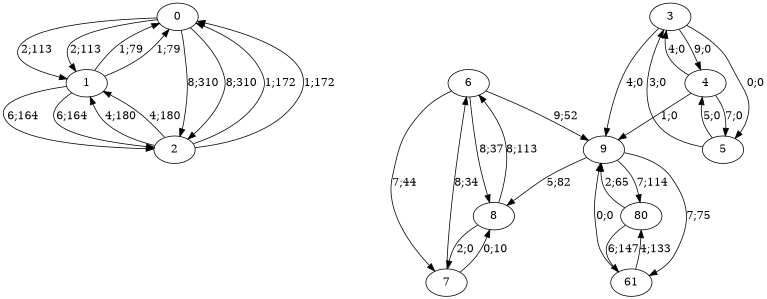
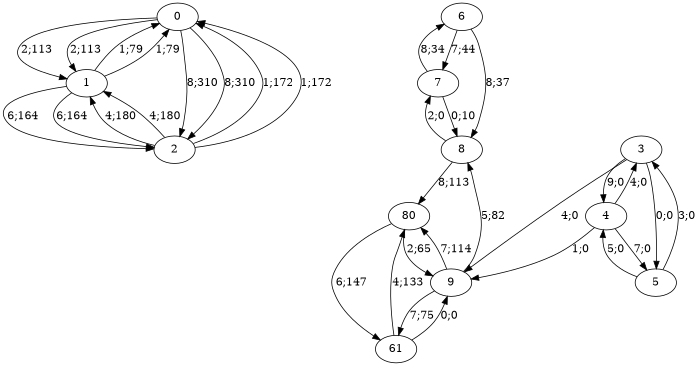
edge "6" -> "9": removed, label "9;52"
edge "8" -> "6": now "8" -> "80"
